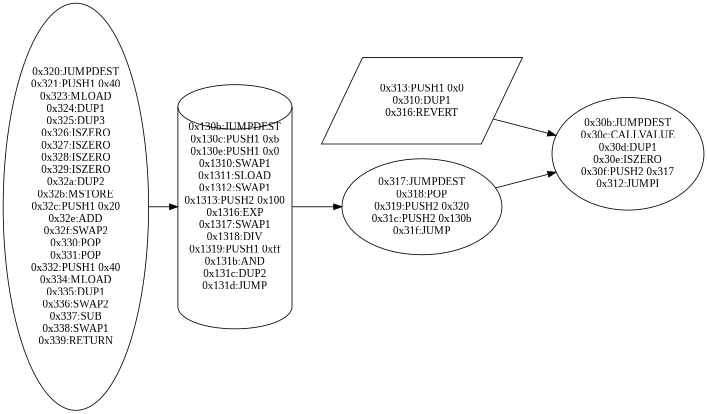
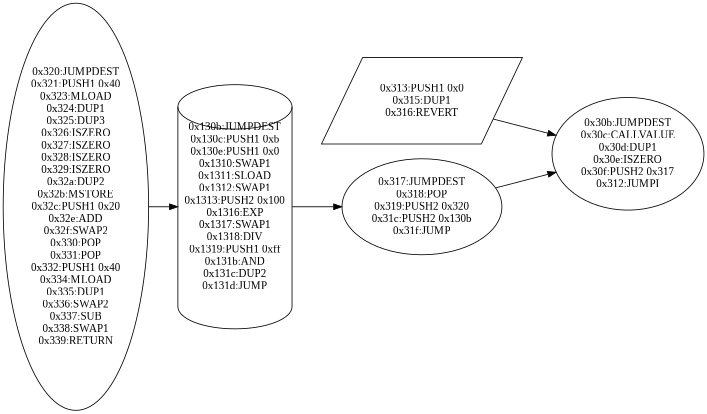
node "0x313:PUSH1 0x0 0x310:DUP1 0x316:REVERT": label "0x313:PUSH1 0x0 0x310:DUP1 0x316:REVERT" -> "0x313:PUSH1 0x0 0x315:DUP1 0x316:REVERT"
